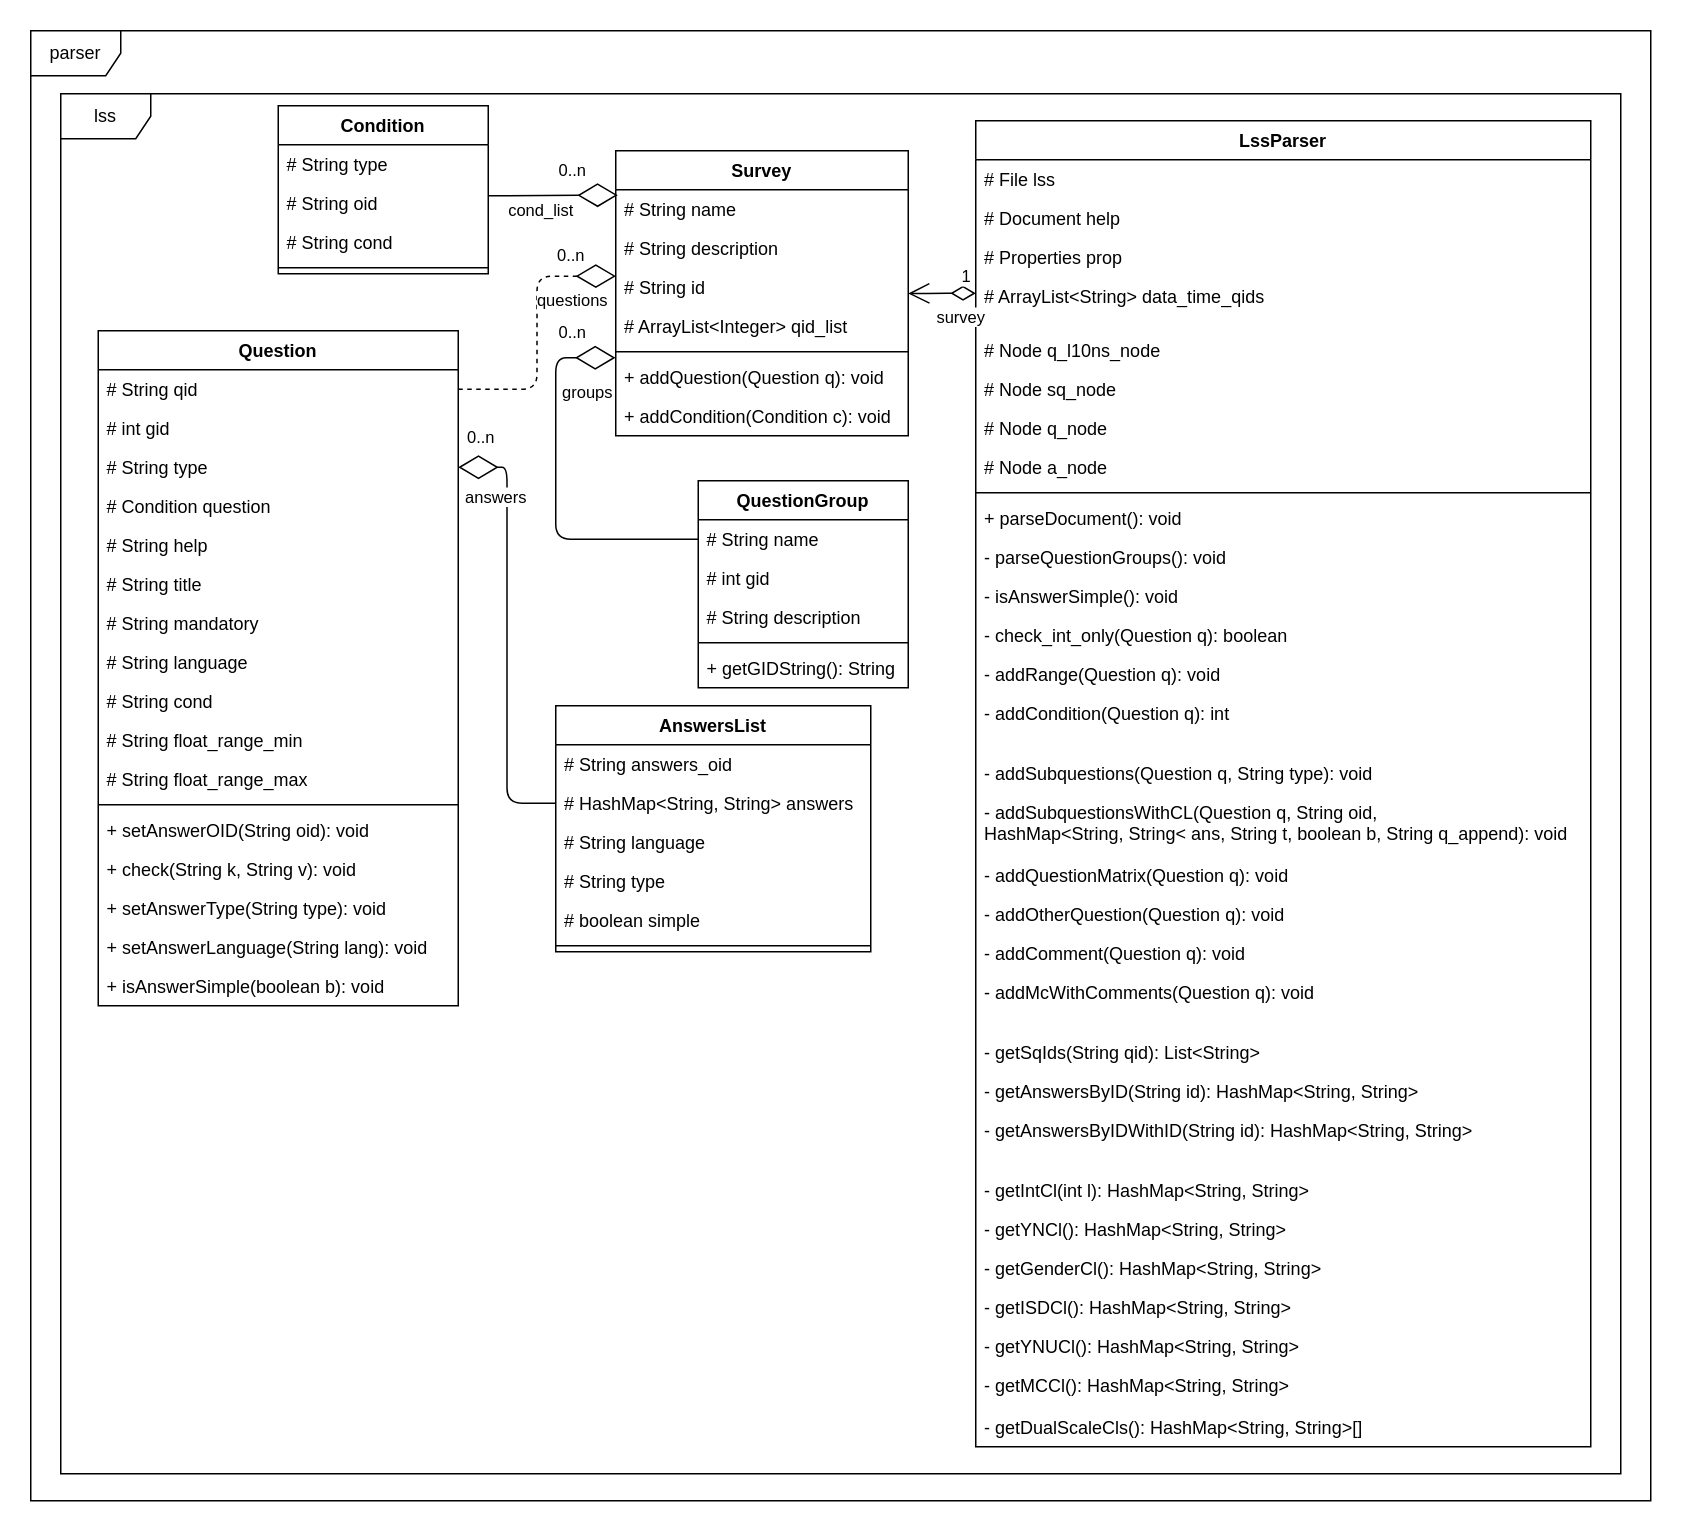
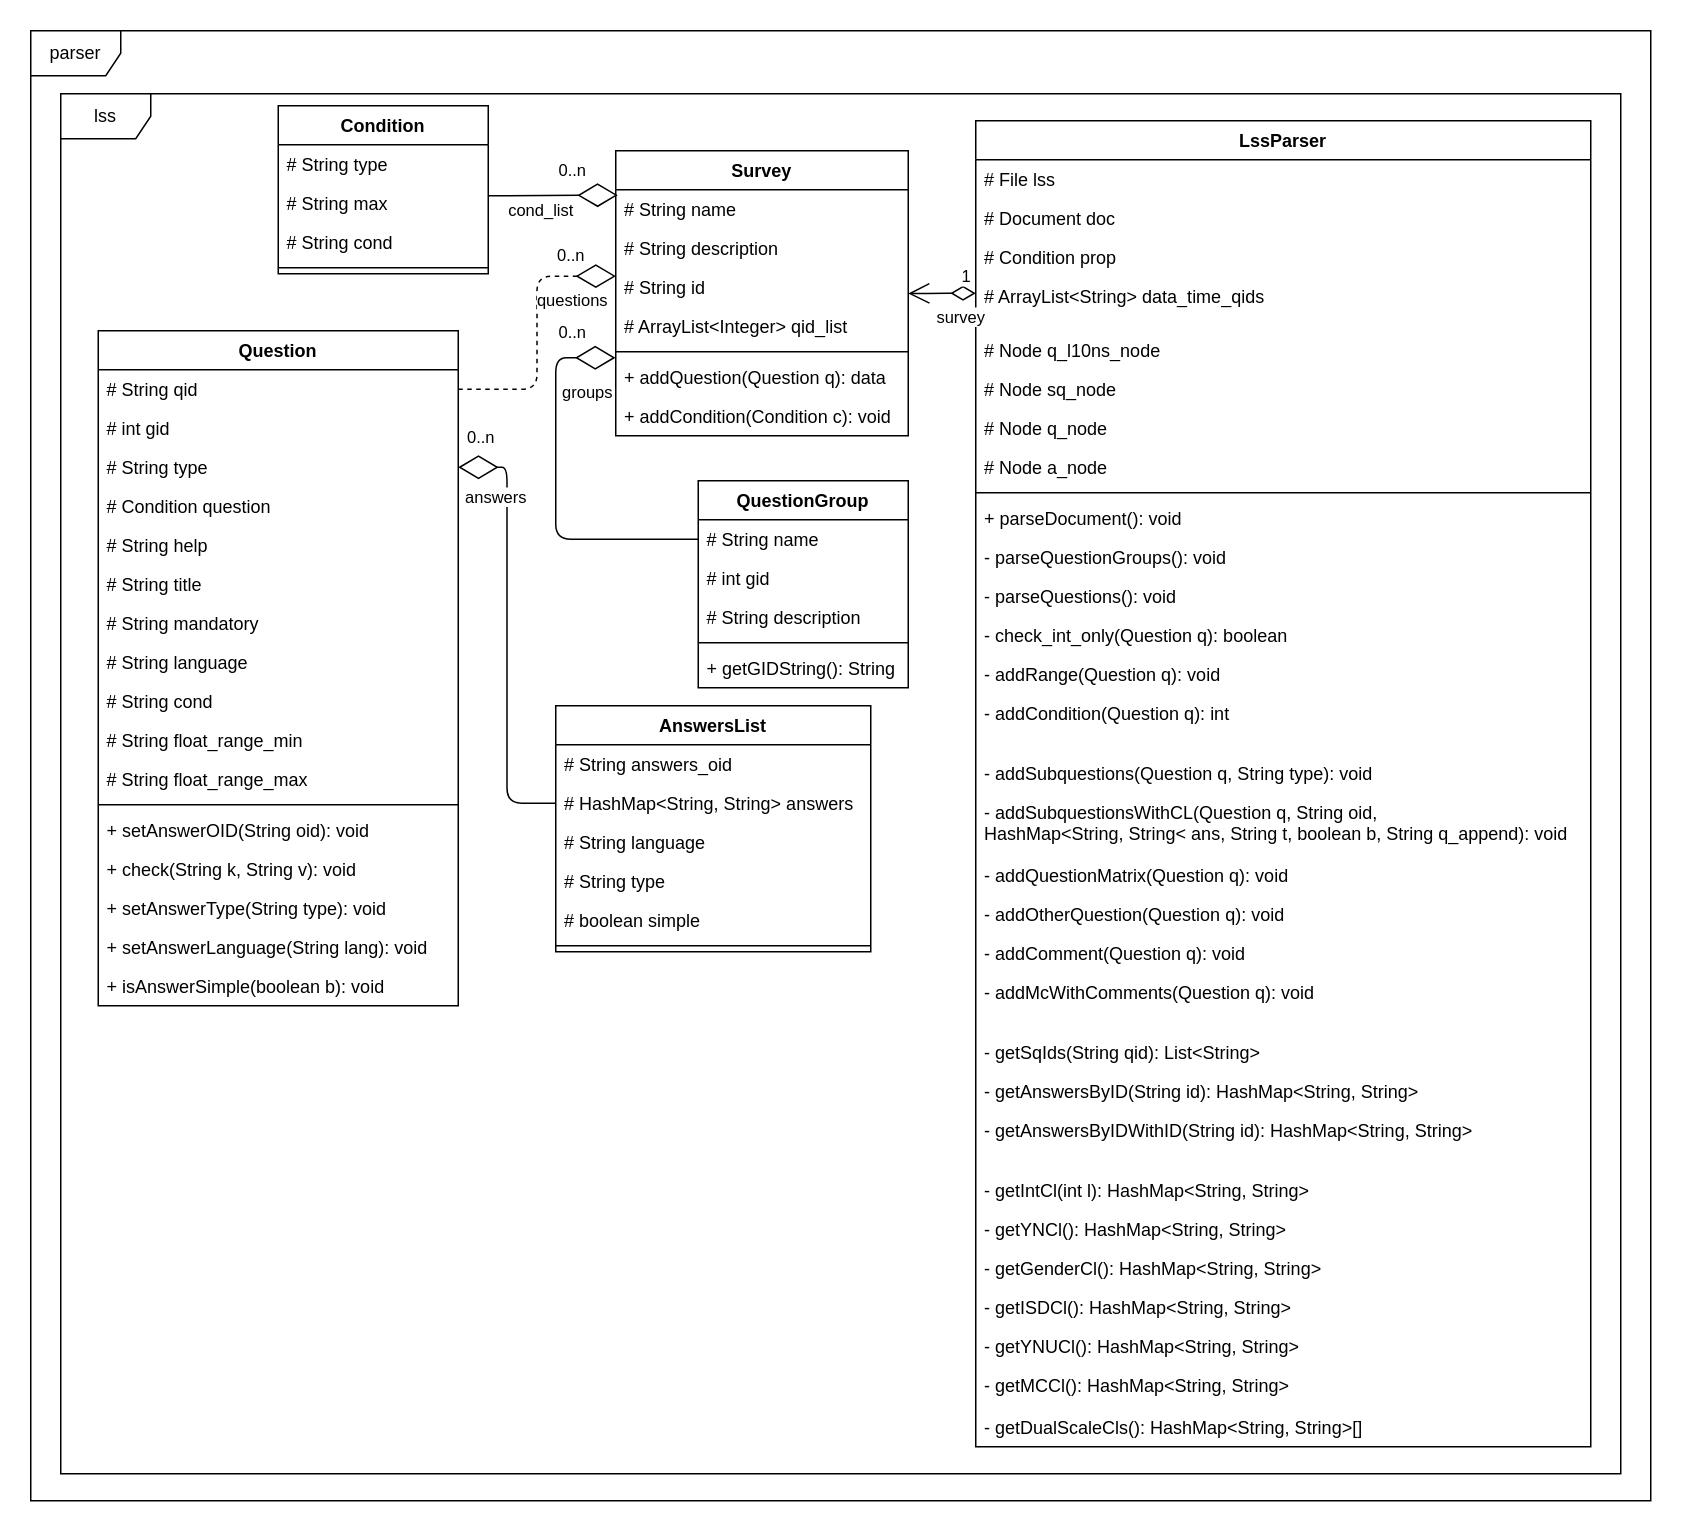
node "# String oid": label "# String oid" -> "# String max"
node "# Document help": label "# Document help" -> "# Document doc"
node "# Properties prop": label "# Properties prop" -> "# Condition prop"
node "+ addQuestion(Question q): void": label "+ addQuestion(Question q): void" -> "+ addQuestion(Question q): data"
node "- isAnswerSimple(): void": label "- isAnswerSimple(): void" -> "- parseQuestions(): void"
